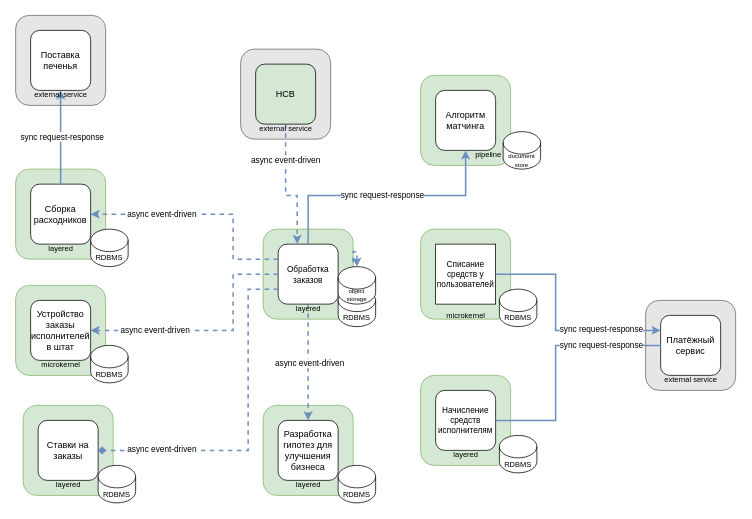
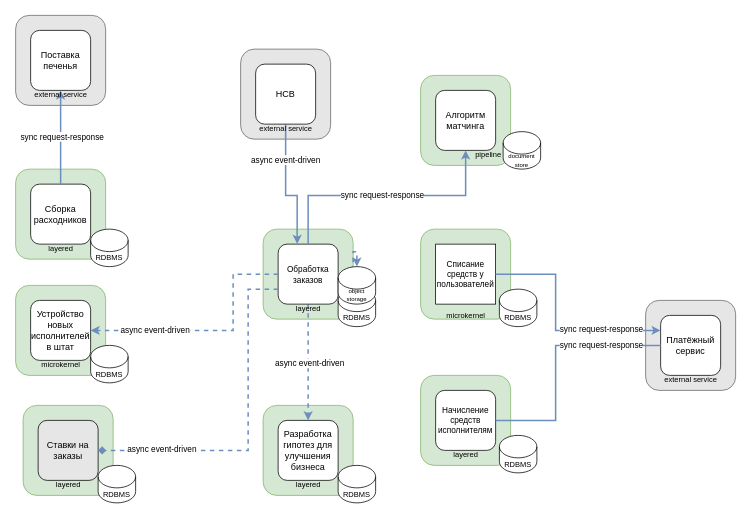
node "HCB": fillcolor #d5e8d4 -> #ffffff
edge "HCB" -> "Обработка заказов": style dashed -> solid
edge "Обработка заказов" -> "Сборка расходников": removed, label "async event-driven"
node "Устройство заказы исполнителей в штат": label "Устройство заказы исполнителей в штат" -> "Устройство новых исполнителей в штат"
node "Ставки на заказы": fillcolor #ffffff -> #e6e6e6
